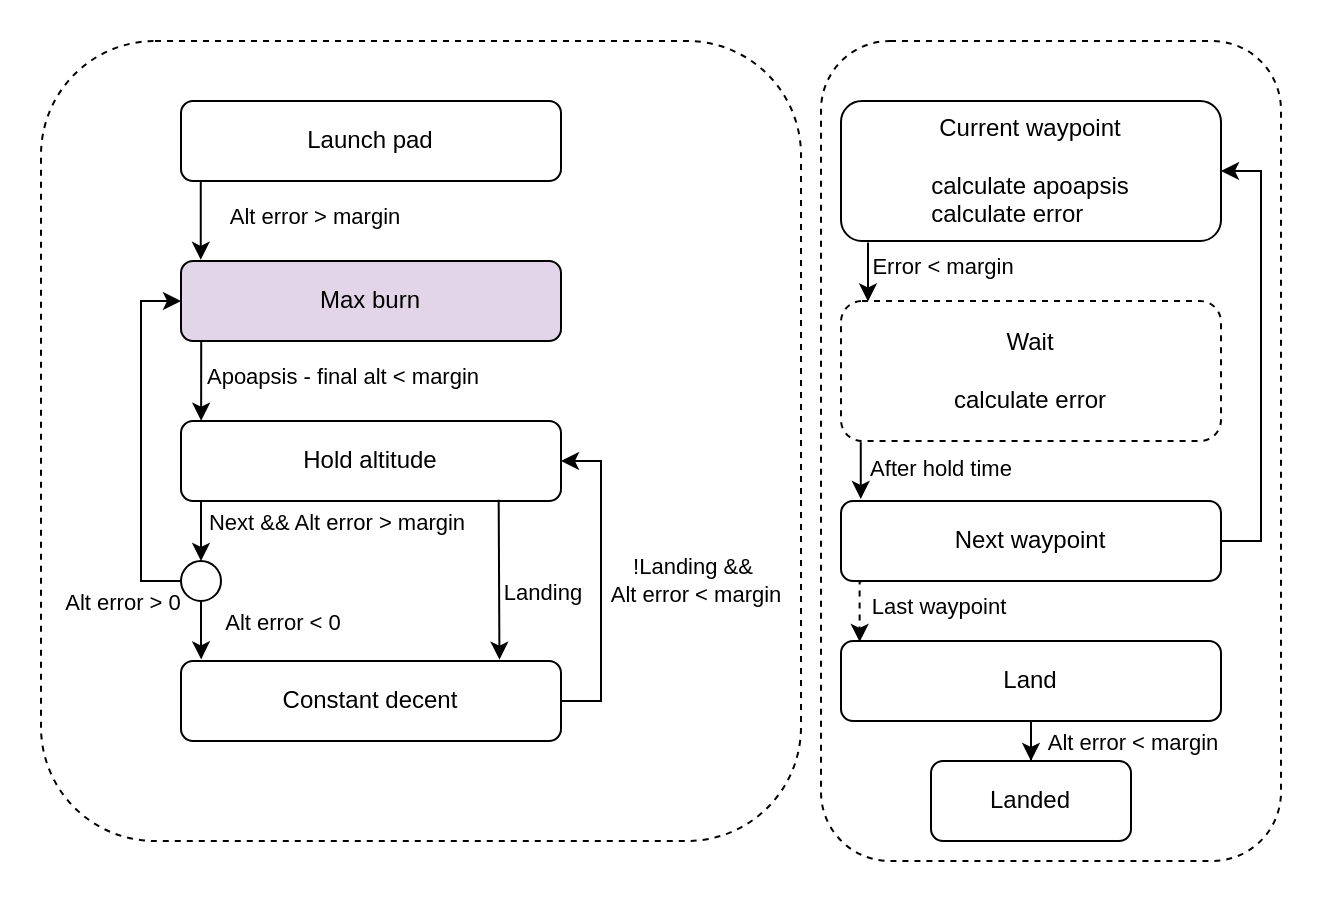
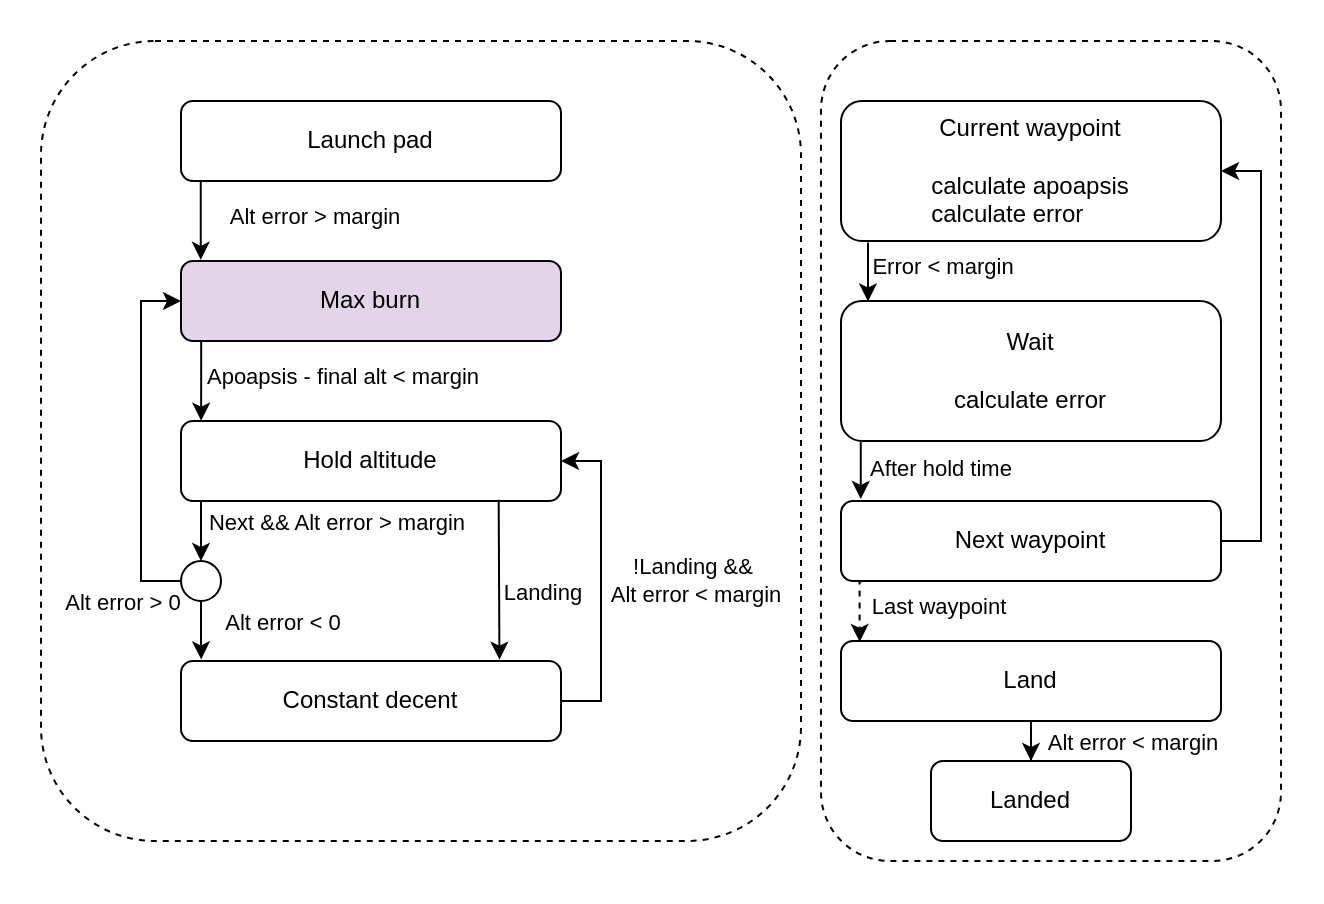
node "Wait calculate error": style dashed -> solid
